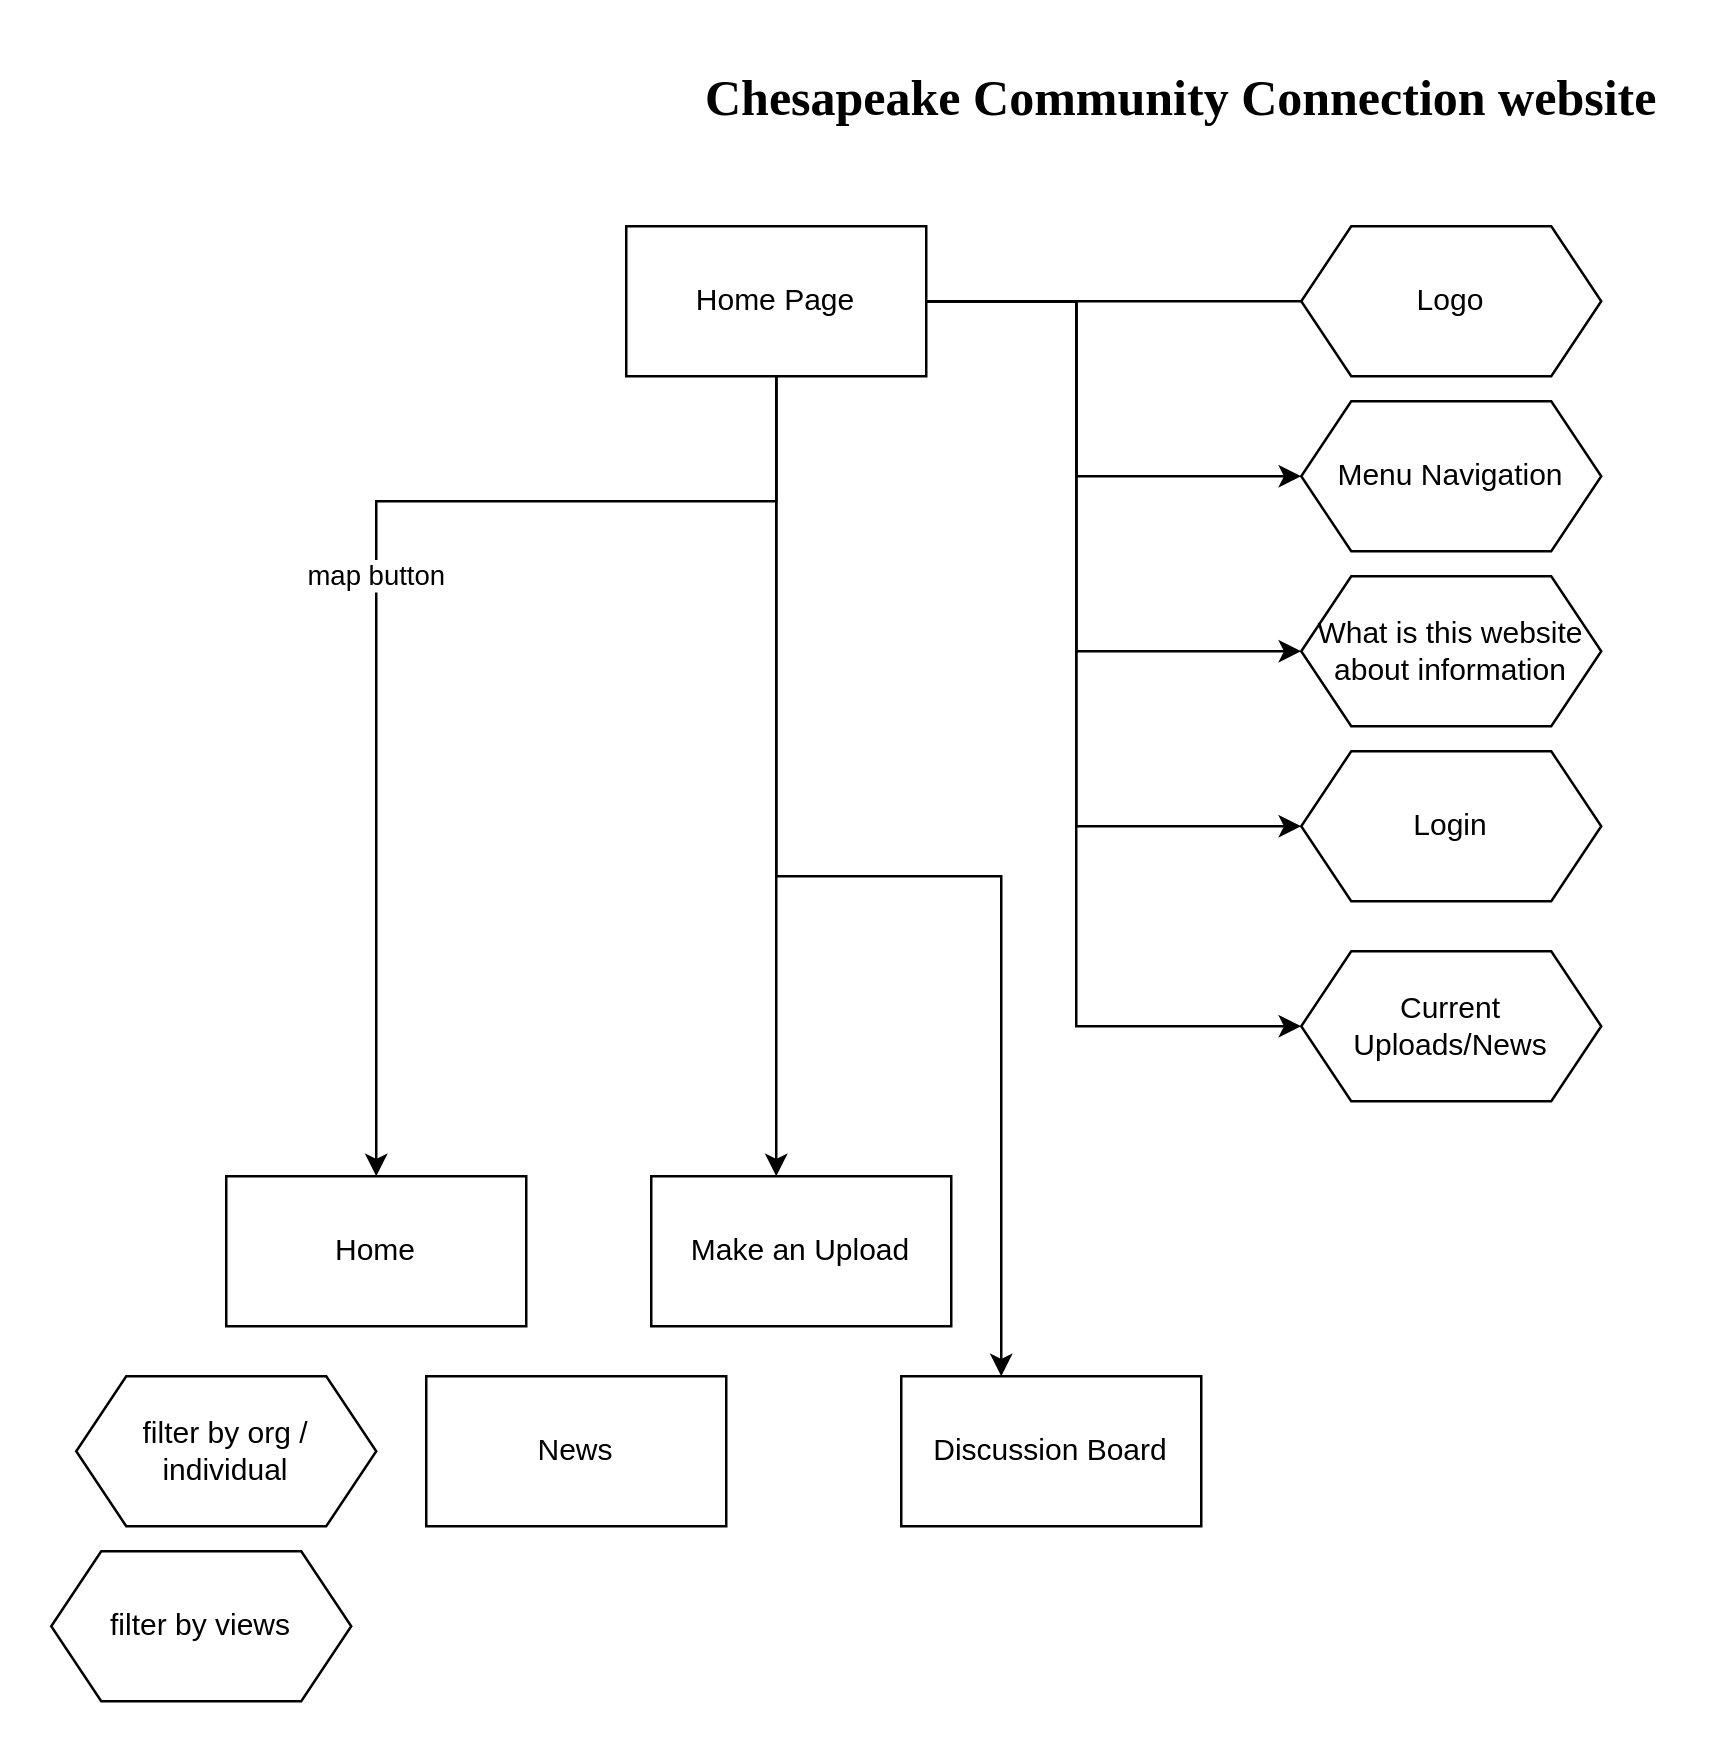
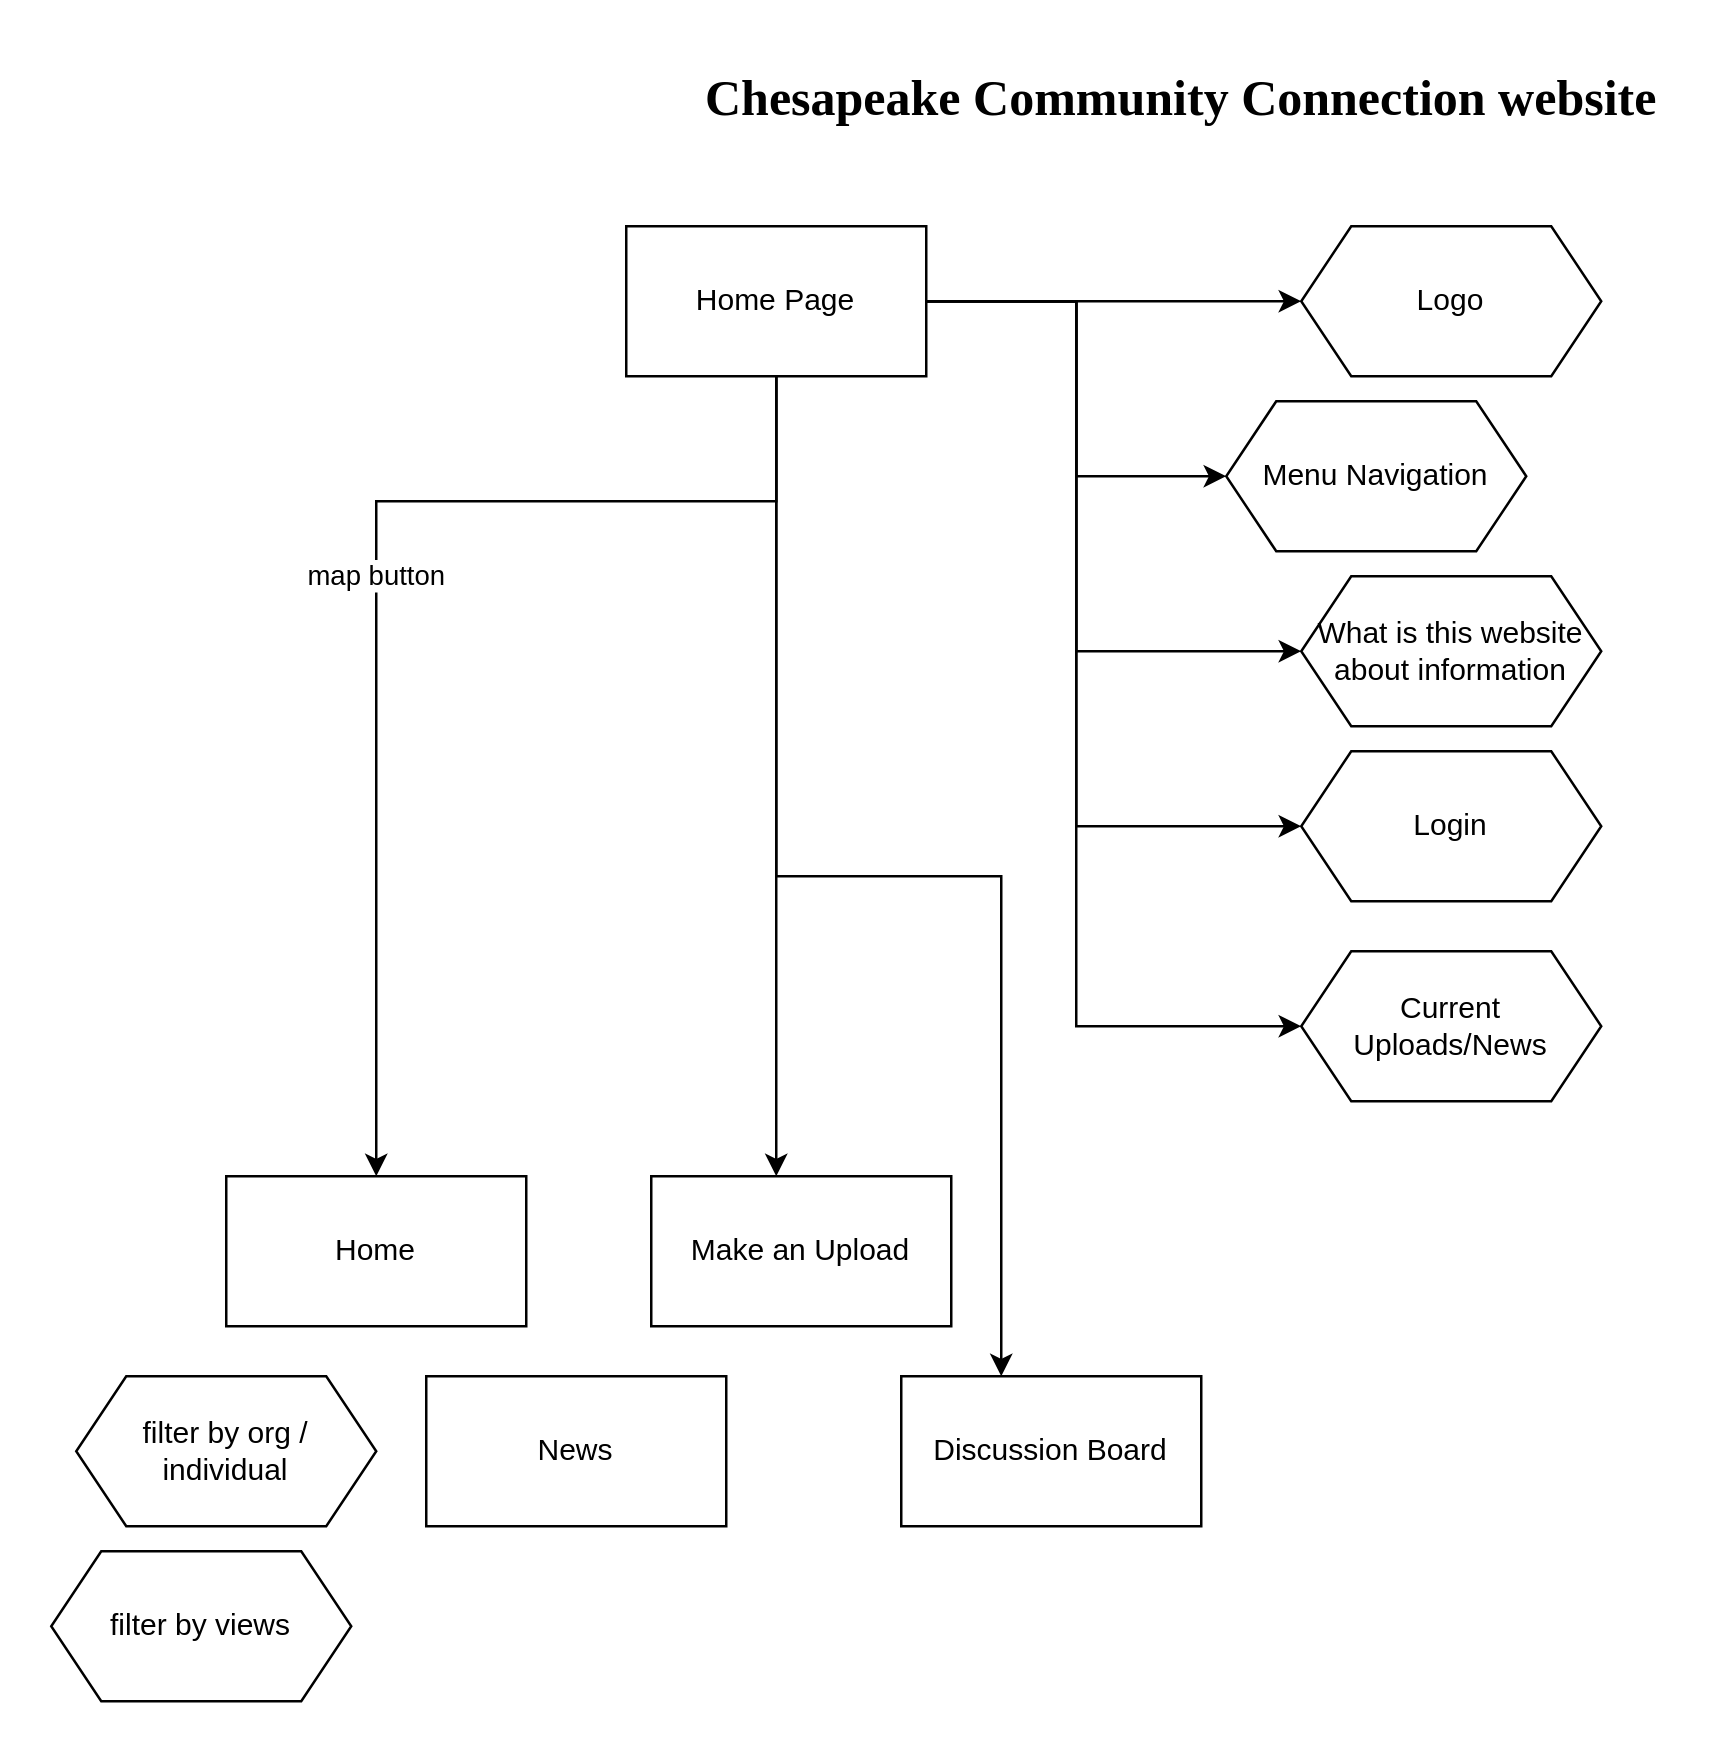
edge "Home Page" -- "Logo": arrowhead none -> classic
node "Menu Navigation": moved (1451, 476) -> (1376, 476)
